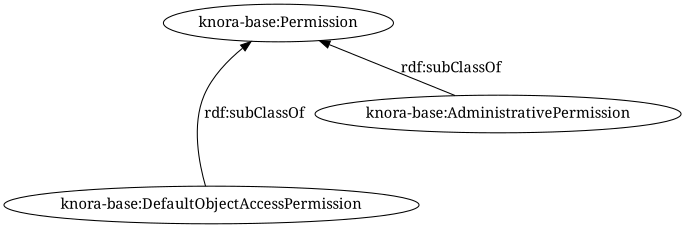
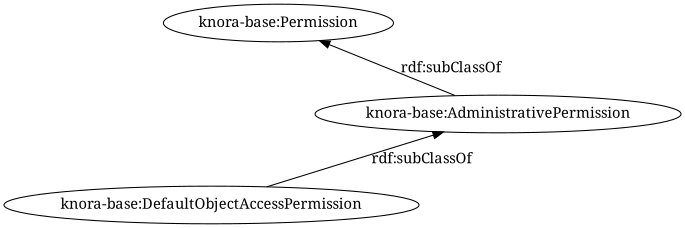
edge "knora-base:DefaultObjectAccessPermission" -> "knora-base:Permission": now "knora-base:DefaultObjectAccessPermission" -> "knora-base:AdministrativePermission"
